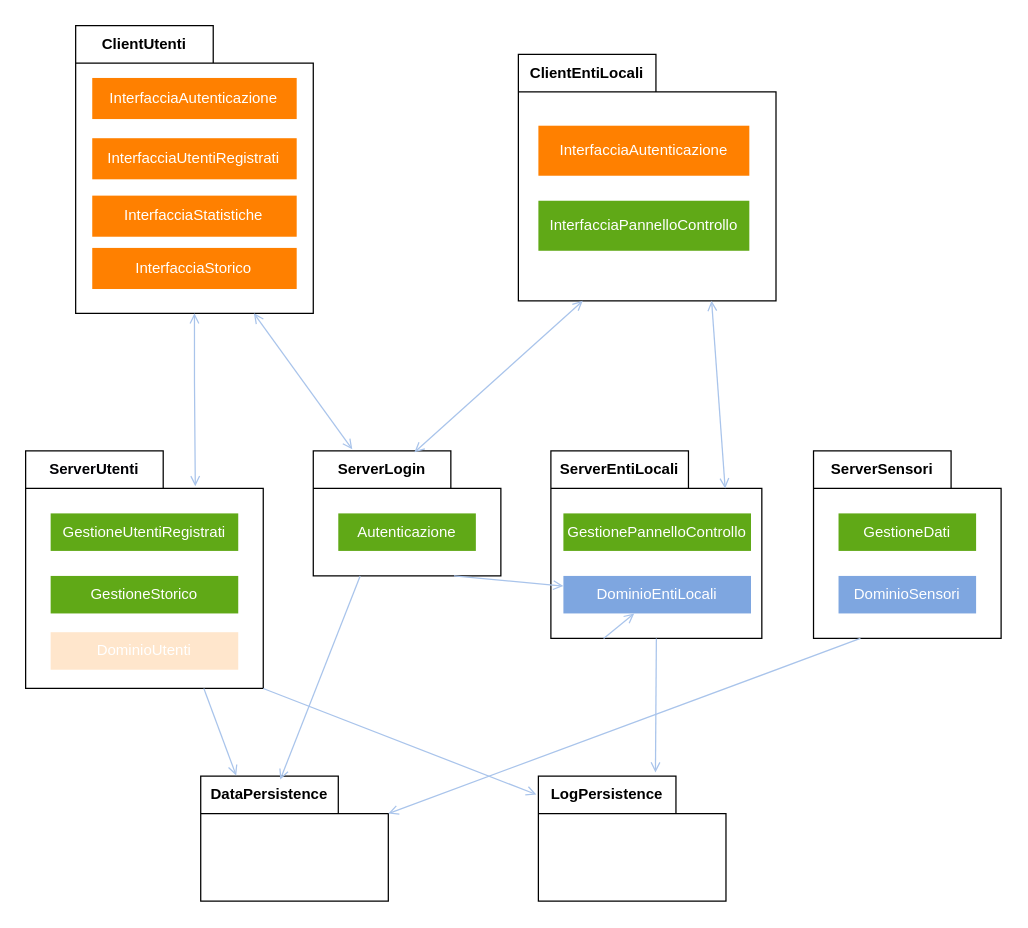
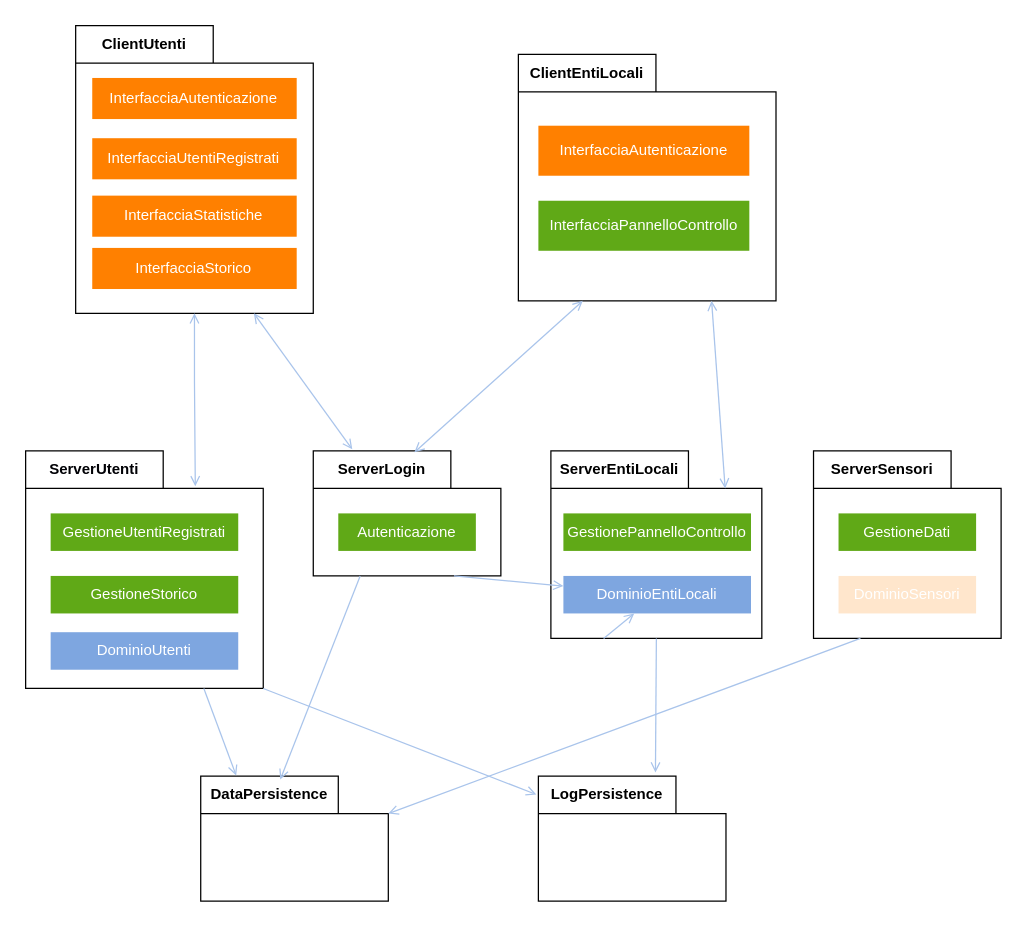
node "DominioSensori": fillcolor #7ea6e0 -> #ffe6cc
node "DominioUtenti": fillcolor #ffe6cc -> #7ea6e0
